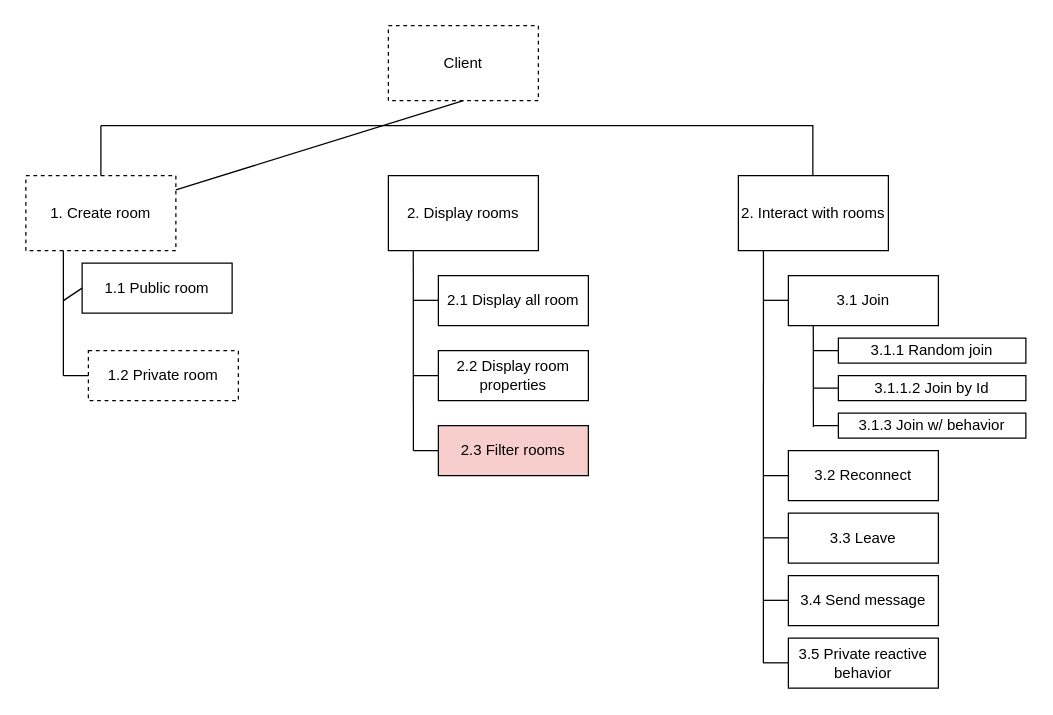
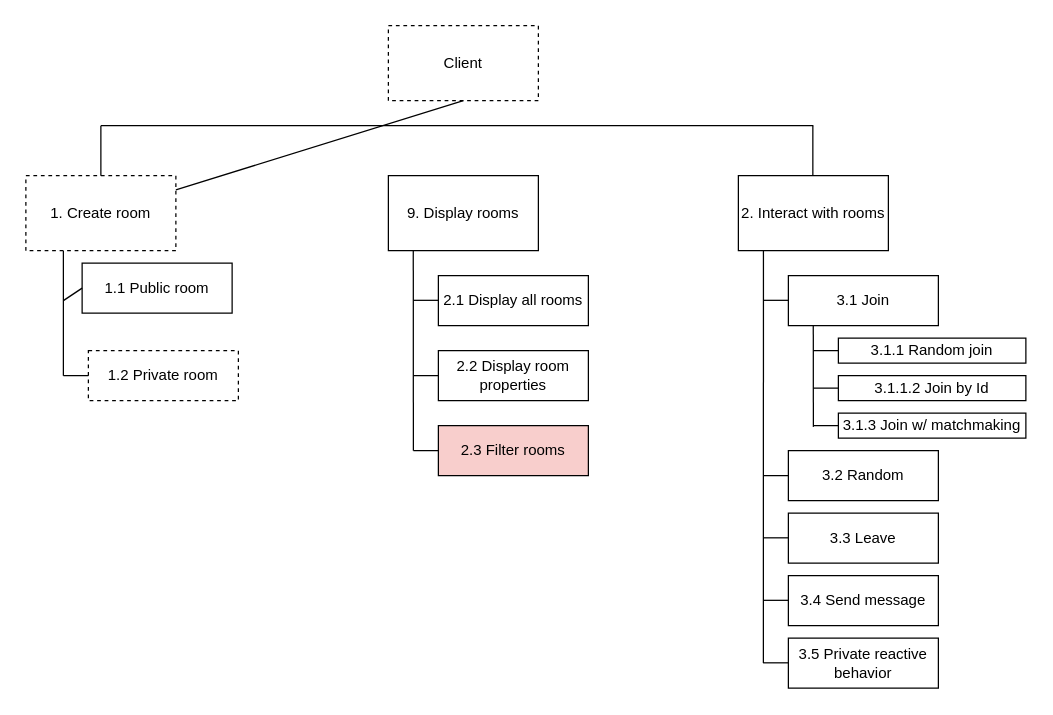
node "2. Display rooms": label "2. Display rooms" -> "9. Display rooms"
node "2.1 Display all room": label "2.1 Display all room" -> "2.1 Display all rooms"
node "3.1.3 Join w/ behavior": label "3.1.3 Join w/ behavior" -> "3.1.3 Join w/ matchmaking"
node "3.2 Reconnect": label "3.2 Reconnect" -> "3.2 Random"
